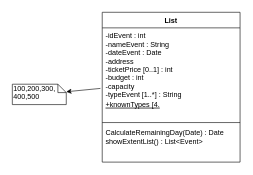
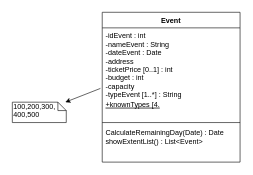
node "List": label "List" -> "Event"
node "100,200,300, 400,500": moved (39, 95) -> (39, 113)
